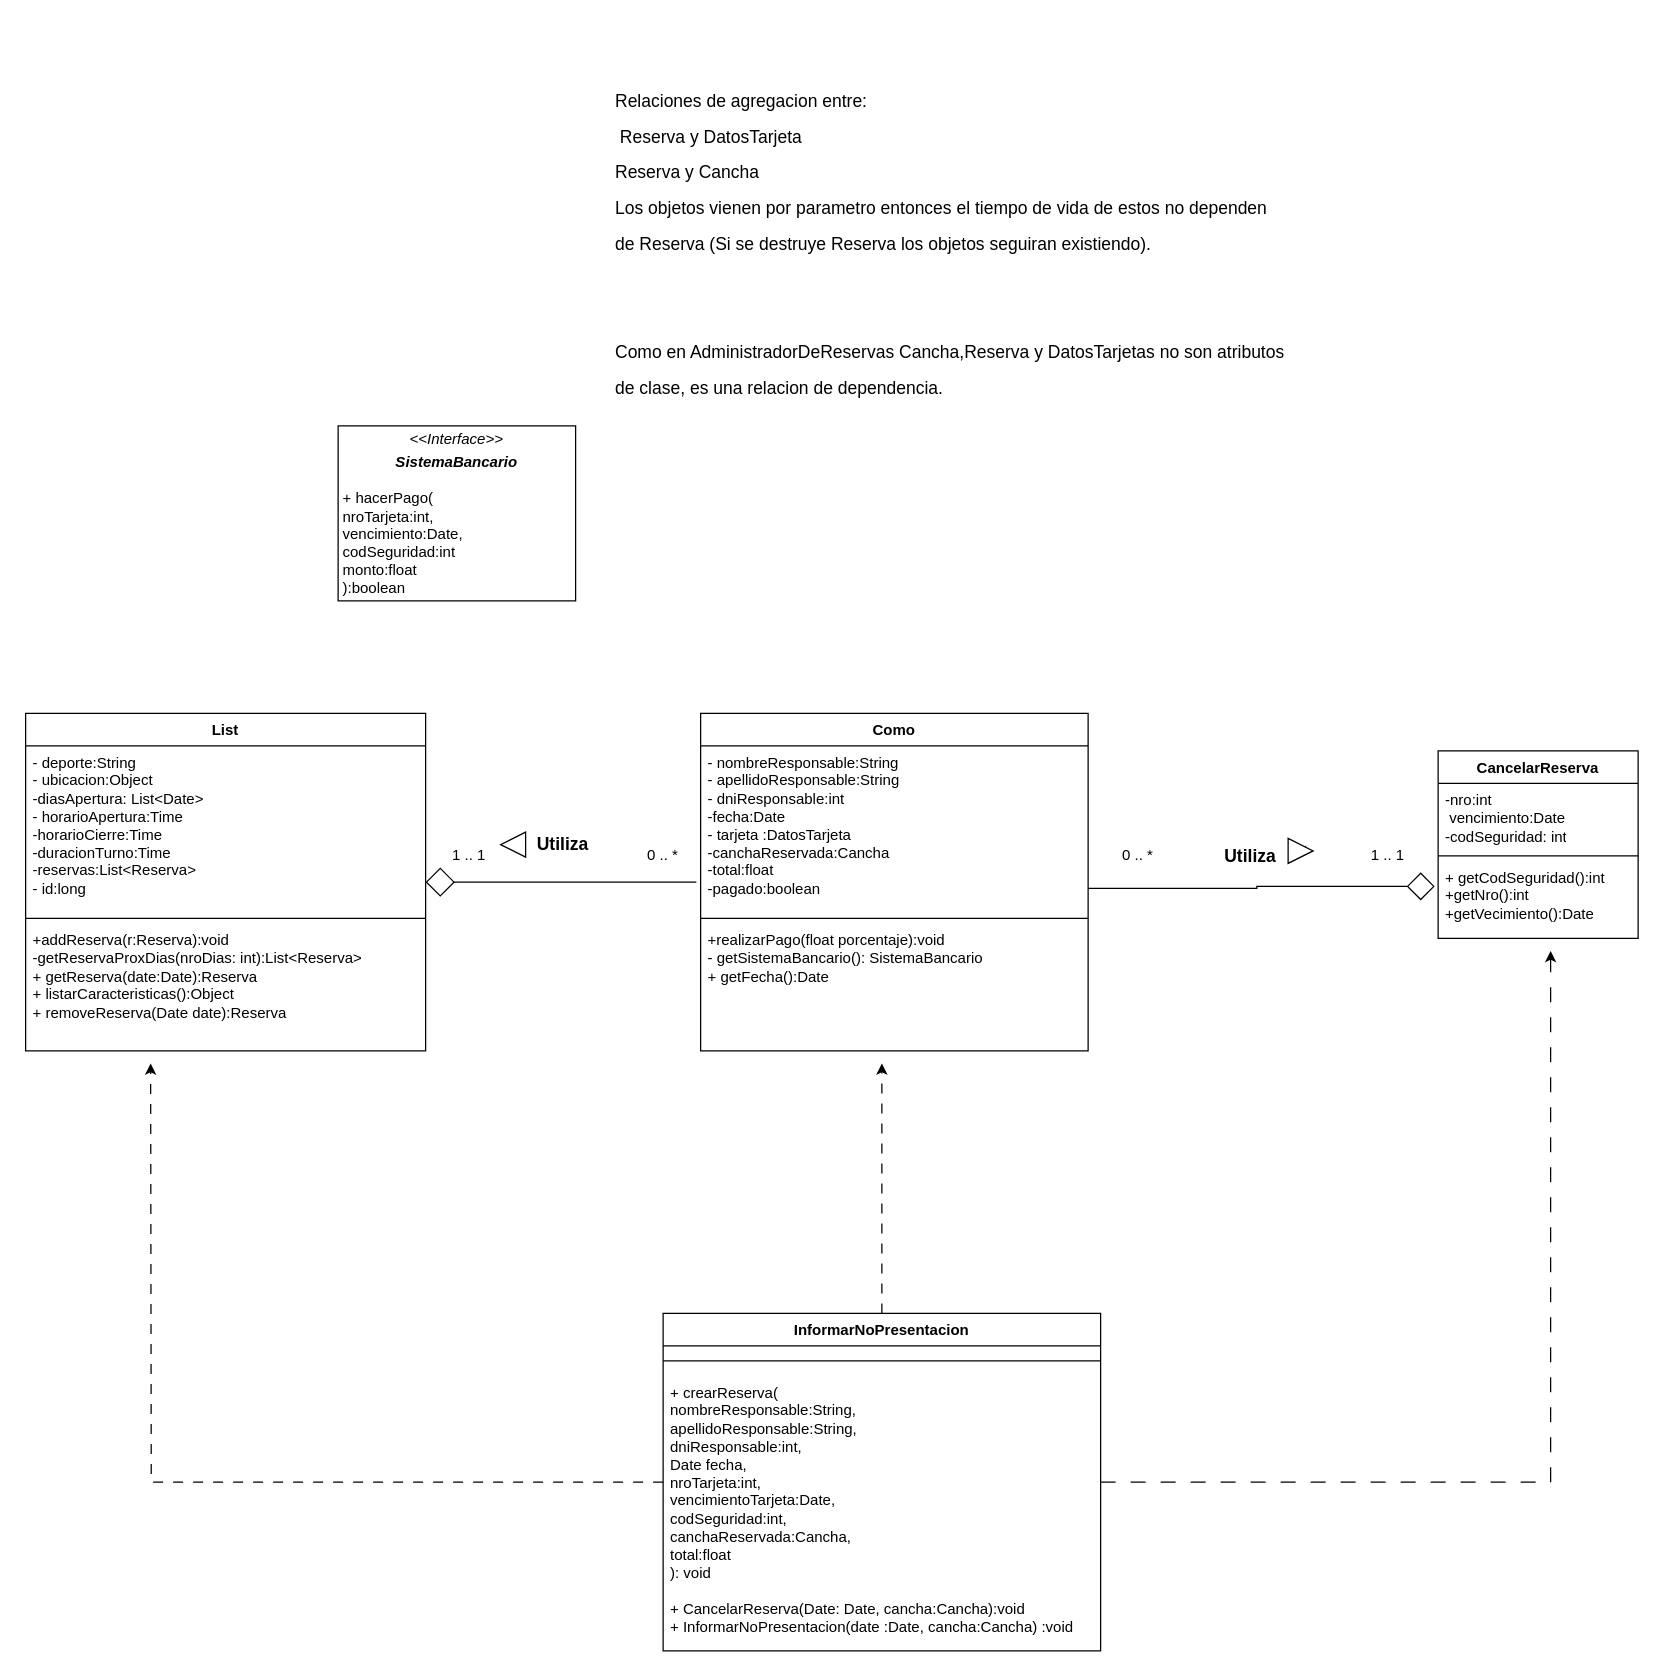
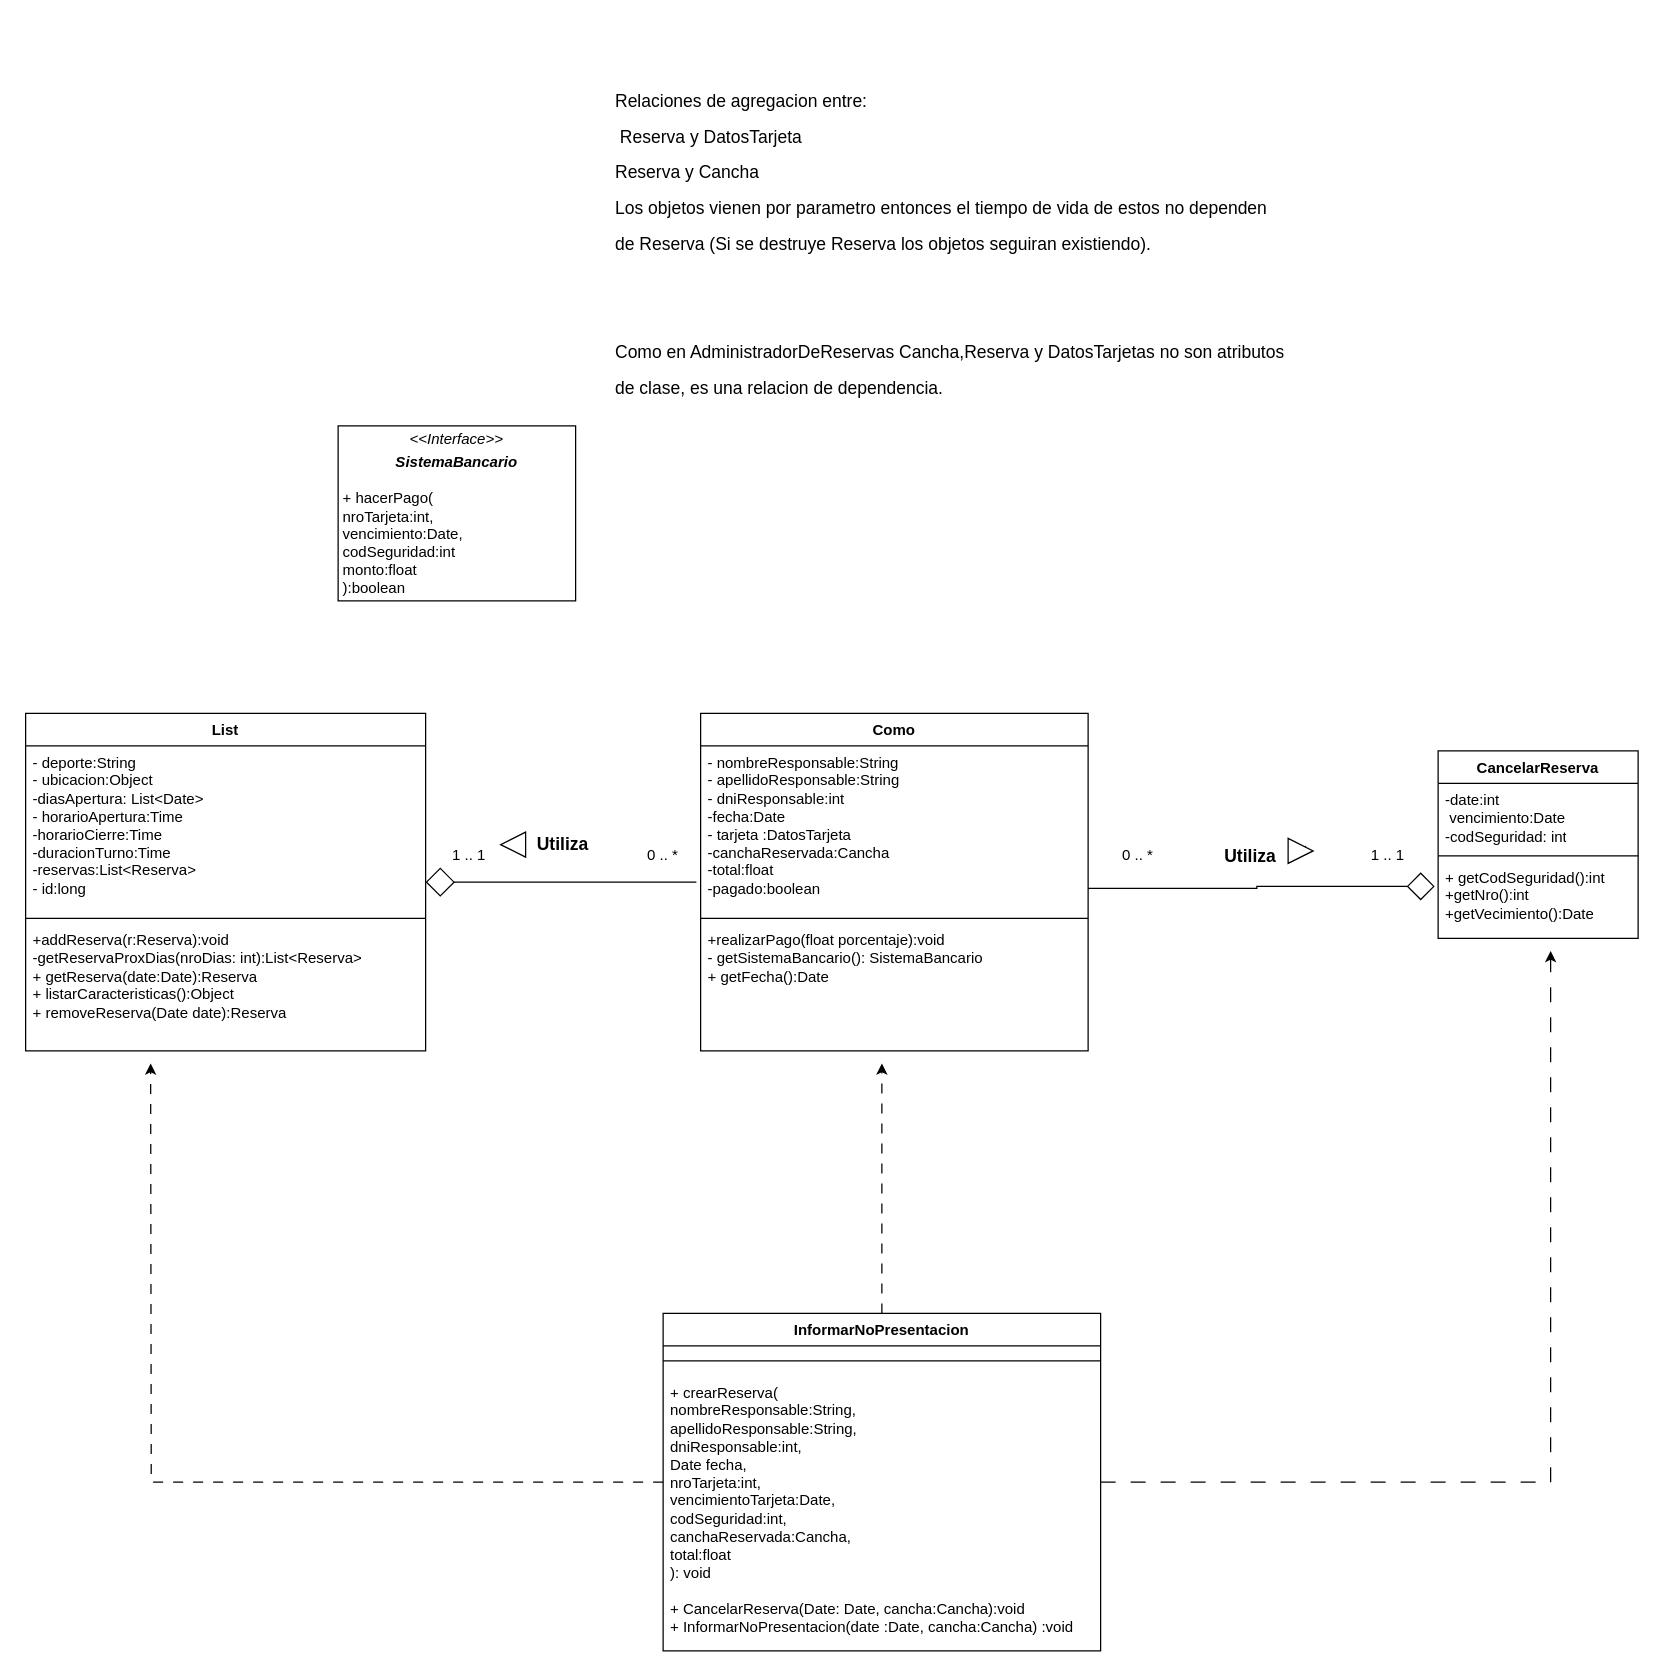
node "-nro:int vencimiento:Date -codSeguridad: int": label "-nro:int vencimiento:Date -codSeguridad: int" -> "-date:int vencimiento:Date -codSeguridad: int"
